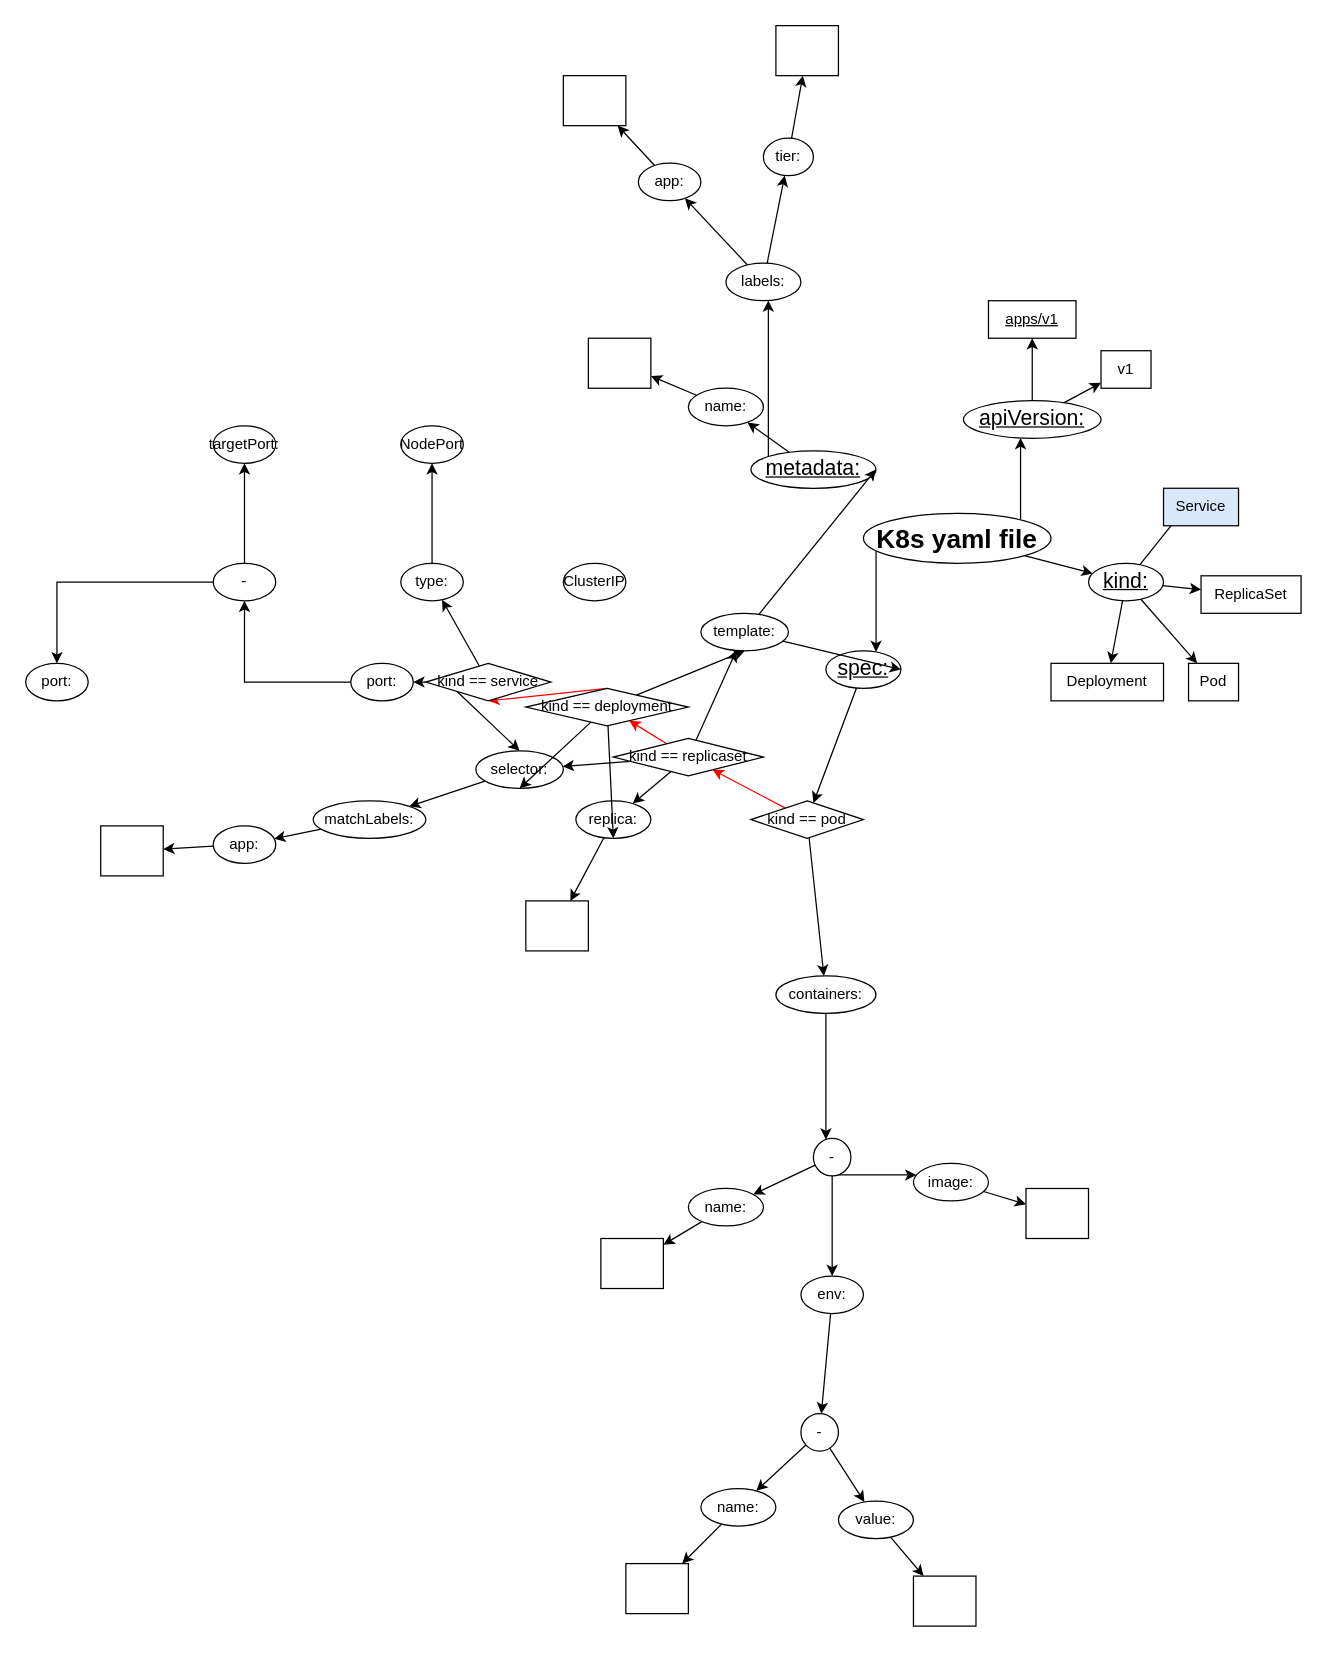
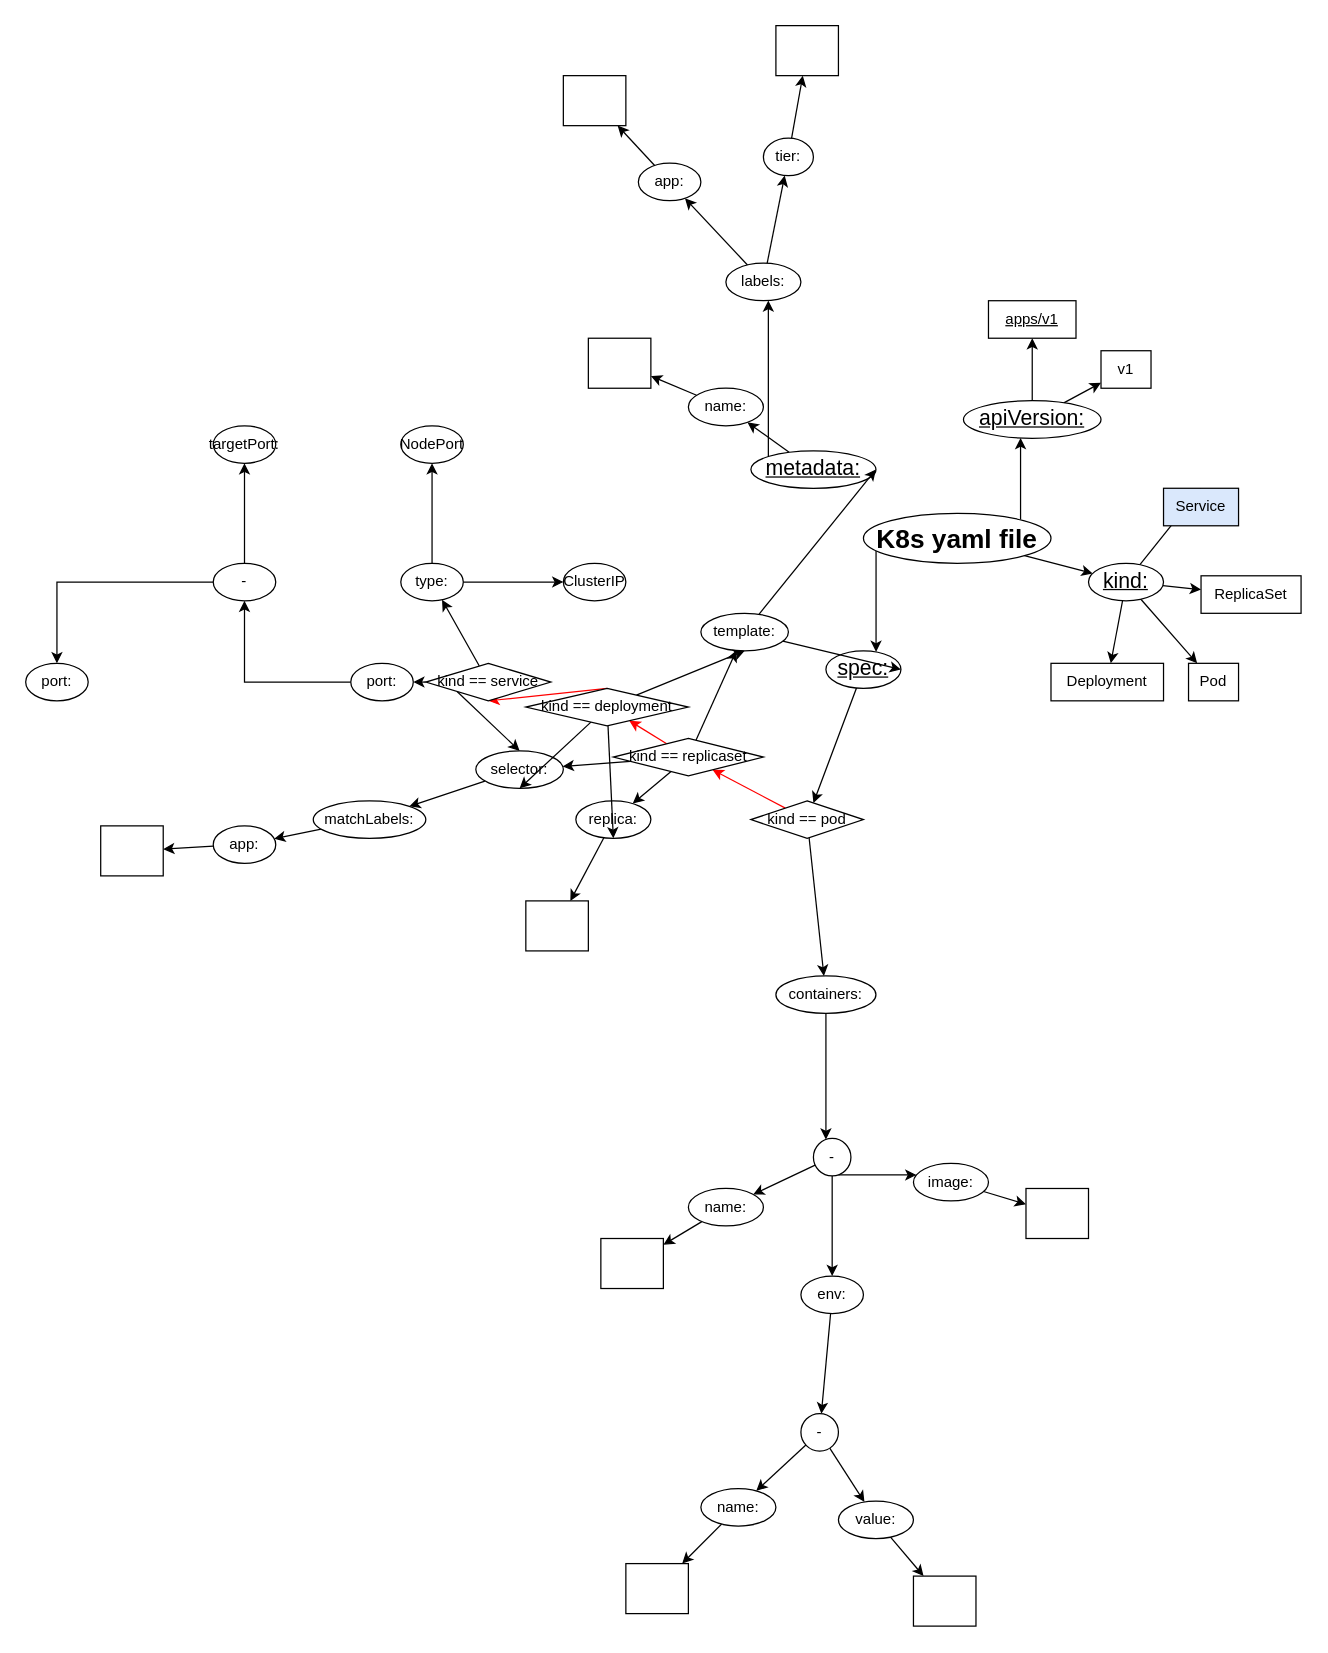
edge "type:" -> "ClusterIP": added
